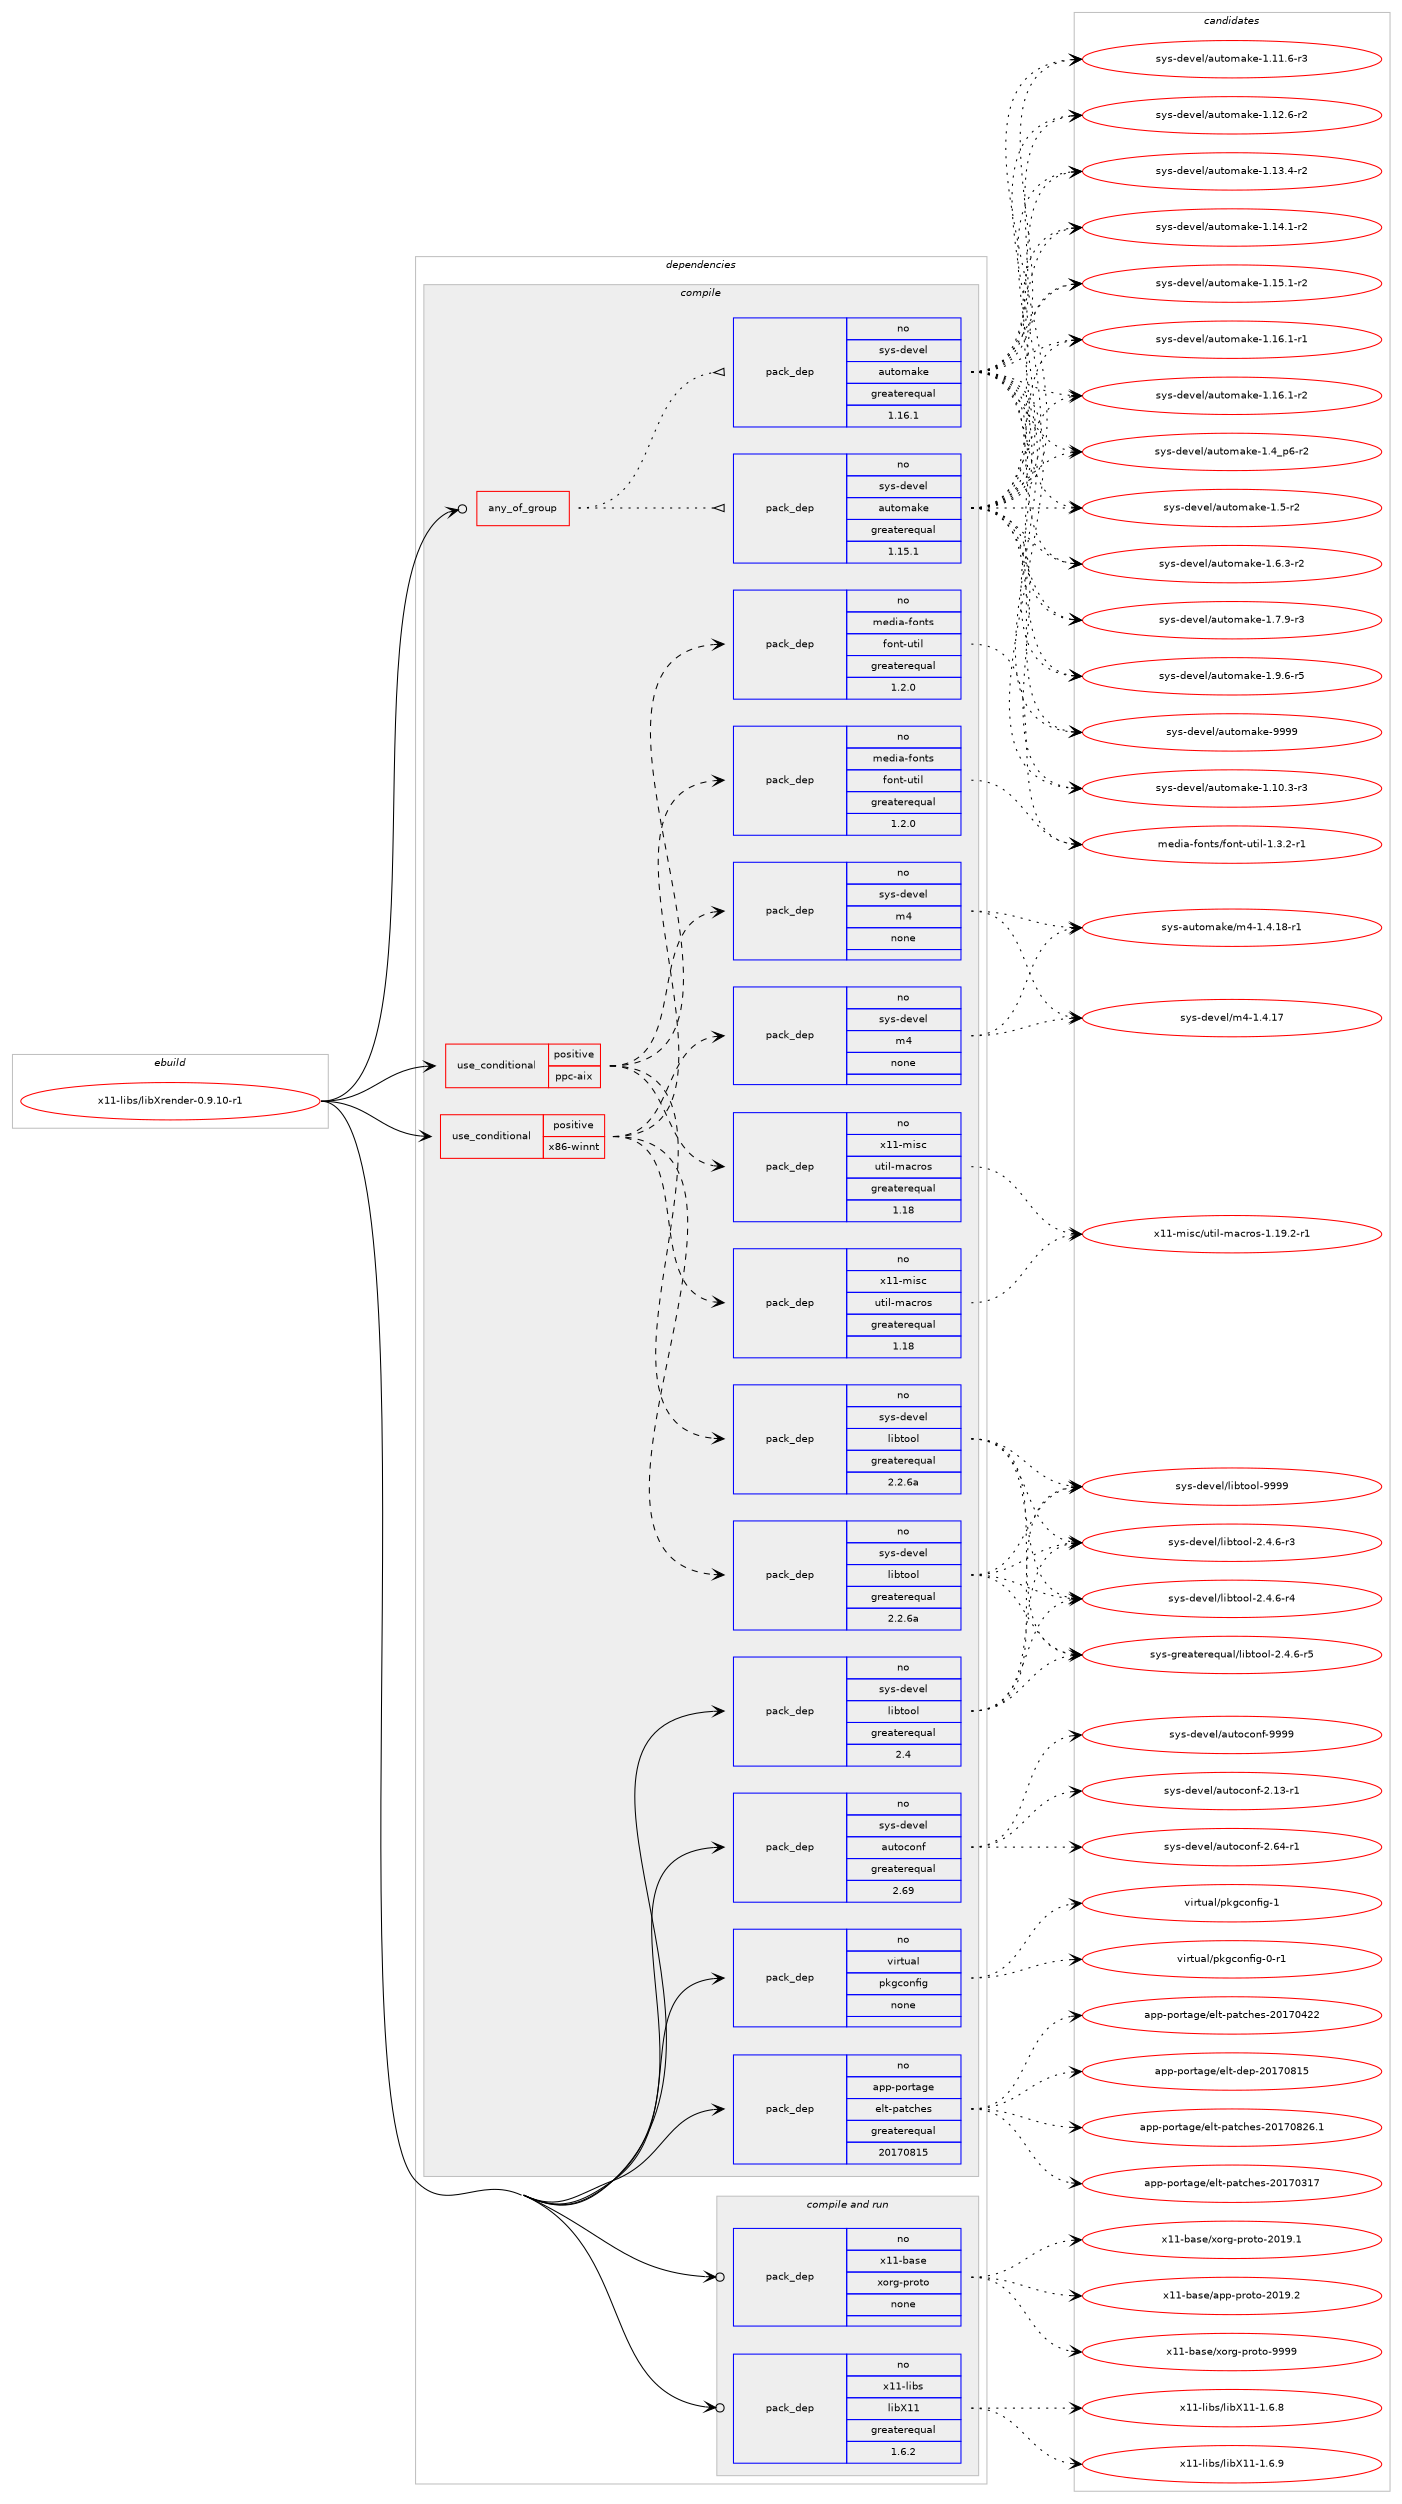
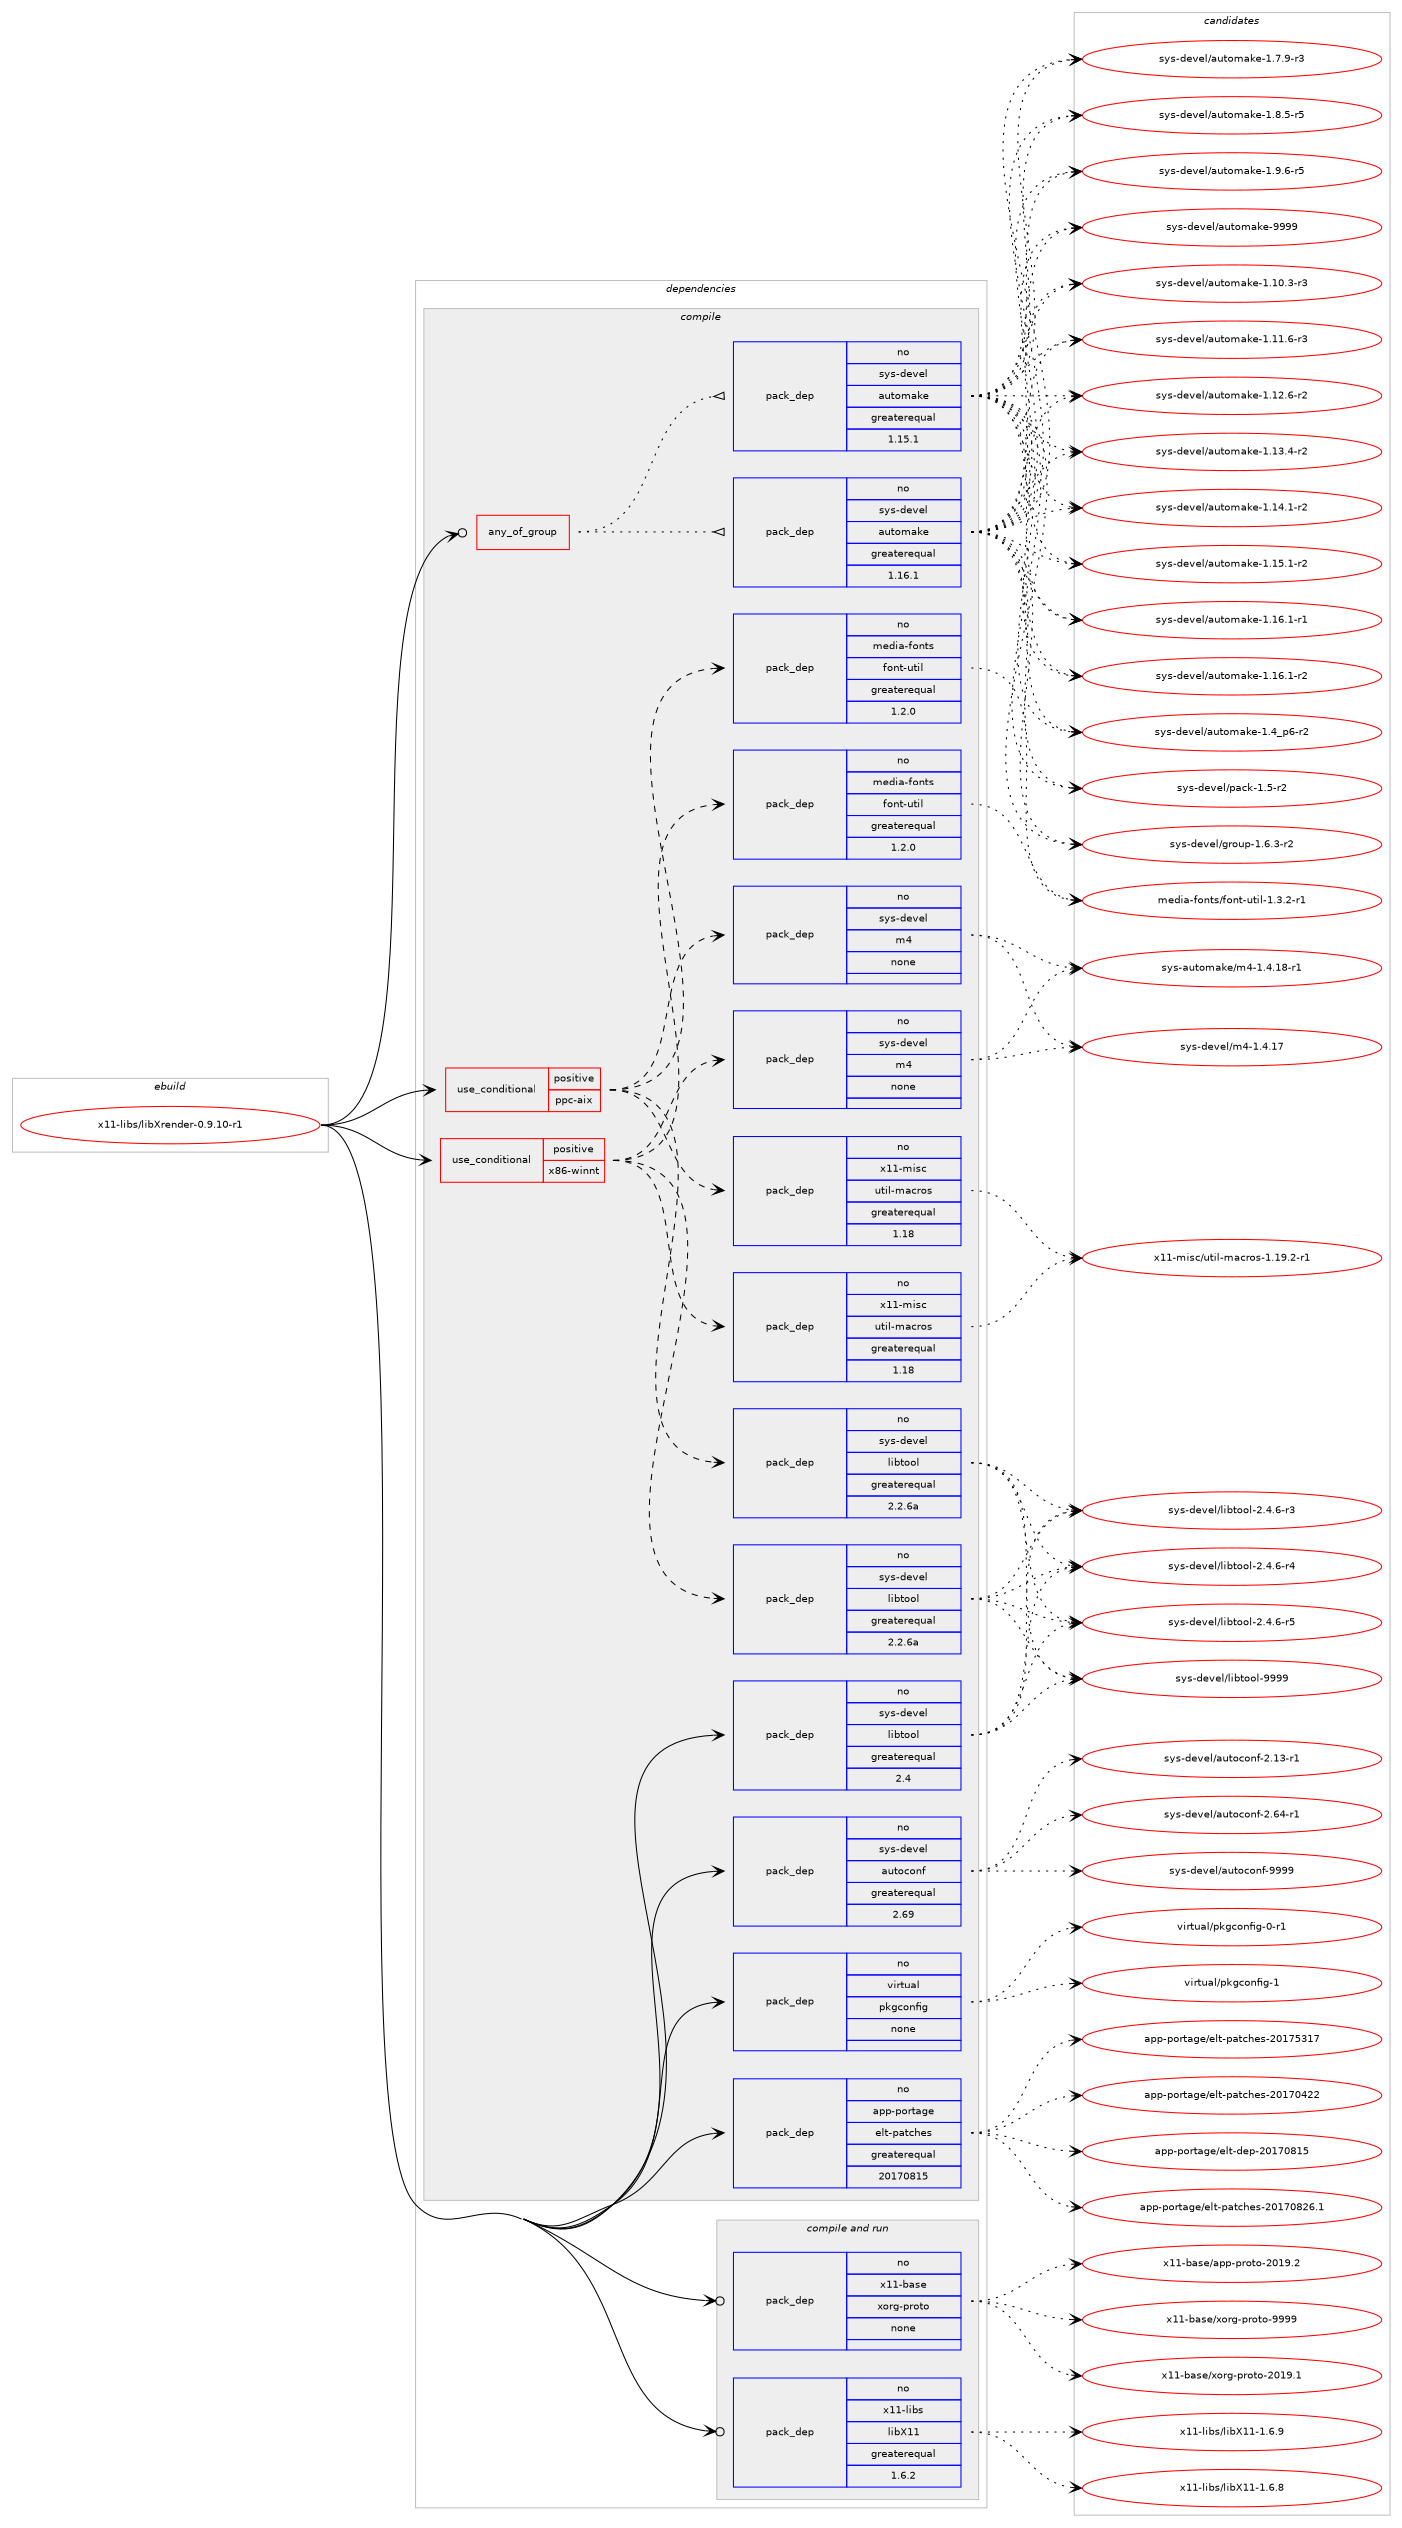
node "sys-devel/automake-1.8.5-r5": added
node "sys-devel/automake-1.5-r2": label "sys-devel/automake-1.5-r2" -> "sys-devel/pack-1.5-r2"
node "sys-devel/automake-1.6.3-r2": label "sys-devel/automake-1.6.3-r2" -> "sys-devel/group-1.6.3-r2"
node "sys-greaterequal/libtool-2.4.6-r5": label "sys-greaterequal/libtool-2.4.6-r5" -> "sys-devel/libtool-2.4.6-r5"
node "app-portage/elt-patches-20170317": label "app-portage/elt-patches-20170317" -> "app-portage/elt-patches-20175317"
